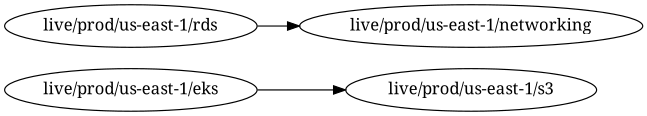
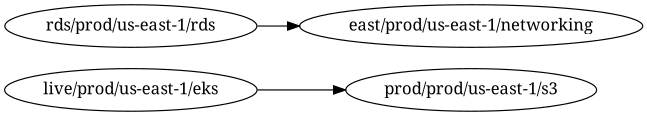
node "live/prod/us-east-1/rds": label "live/prod/us-east-1/rds" -> "rds/prod/us-east-1/rds"
node "live/prod/us-east-1/networking": label "live/prod/us-east-1/networking" -> "east/prod/us-east-1/networking"
node "live/prod/us-east-1/s3": label "live/prod/us-east-1/s3" -> "prod/prod/us-east-1/s3"
